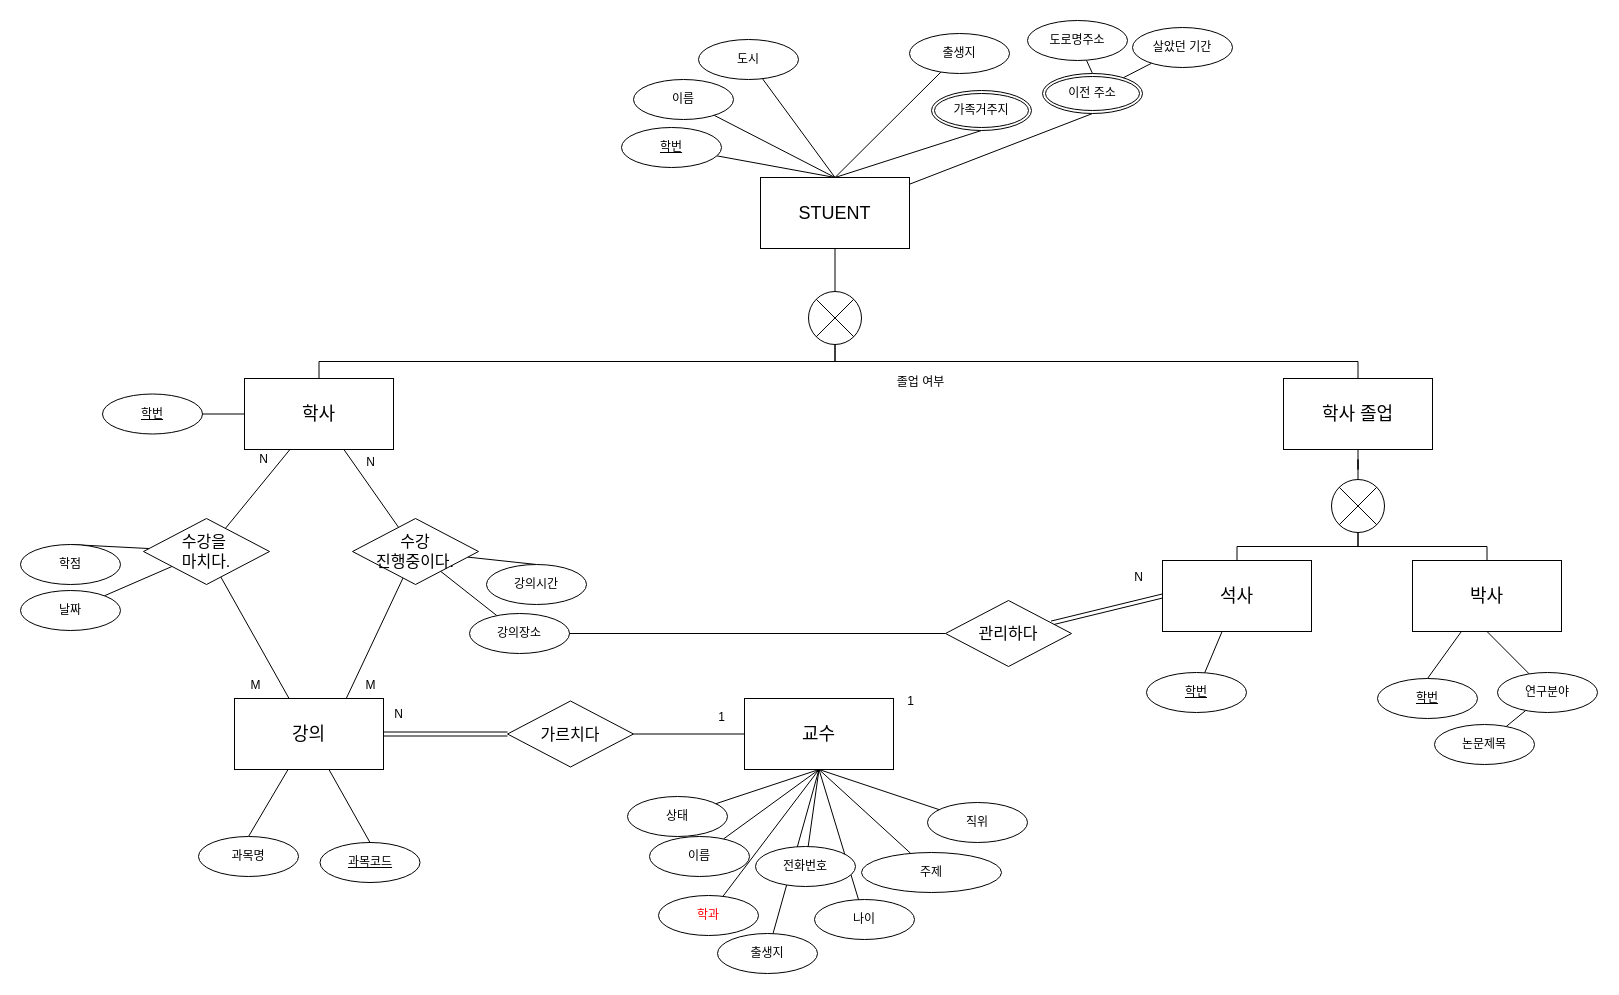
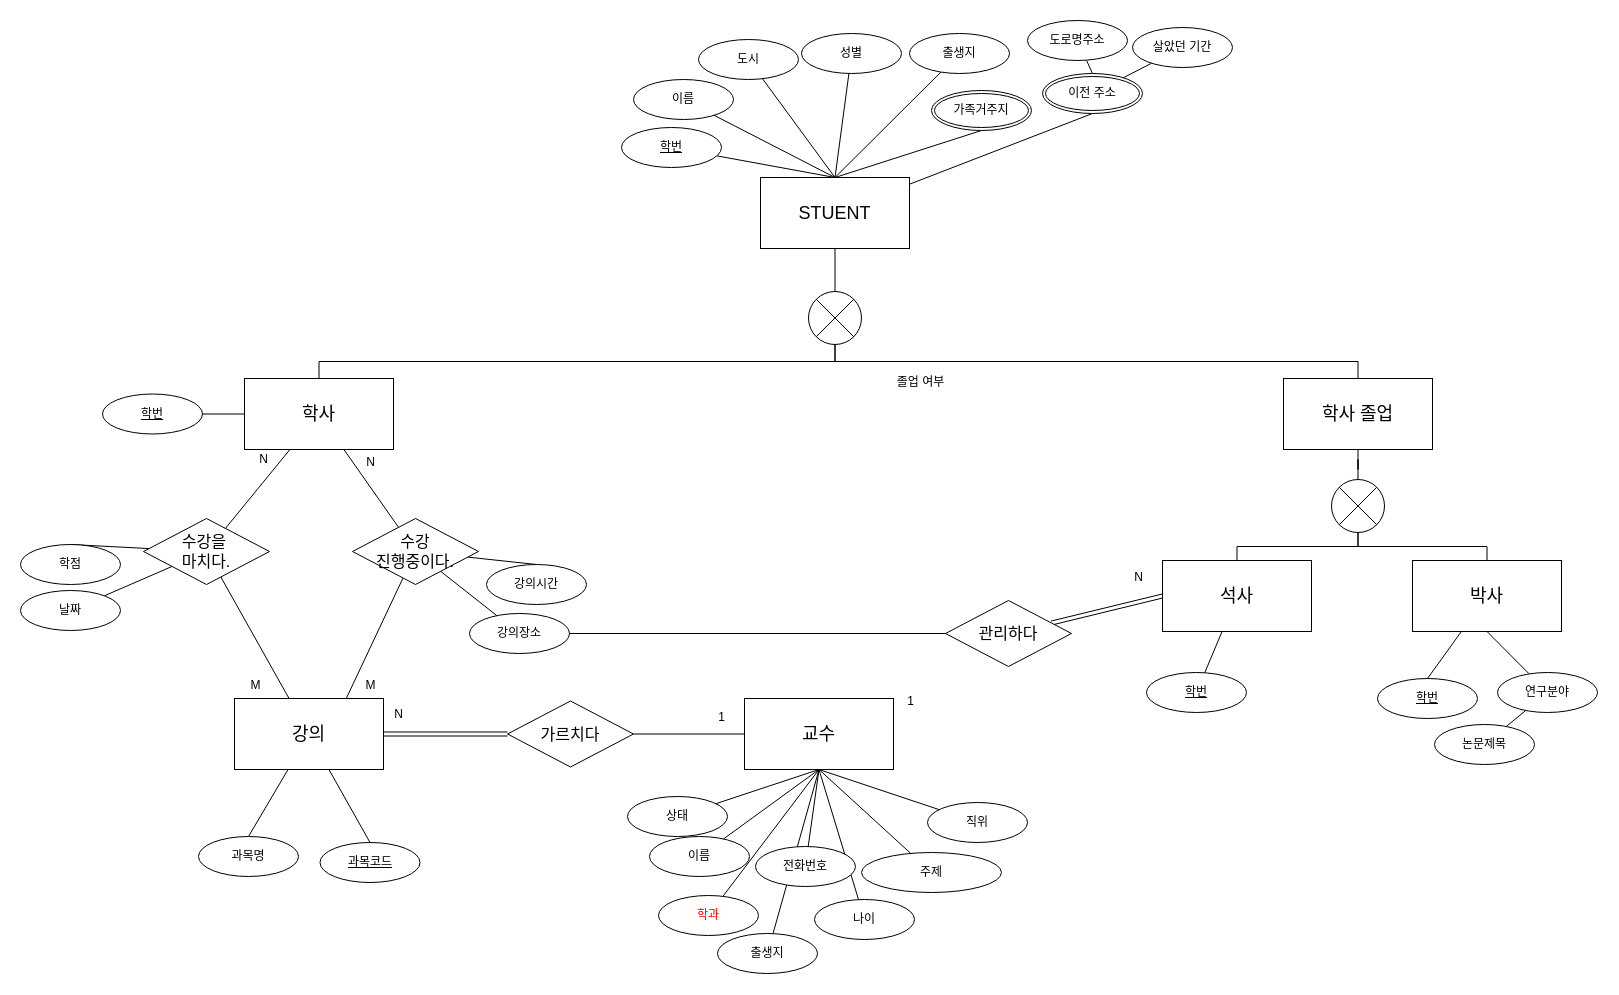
node "성별": added
edge "성별" -- "STUENT": added
